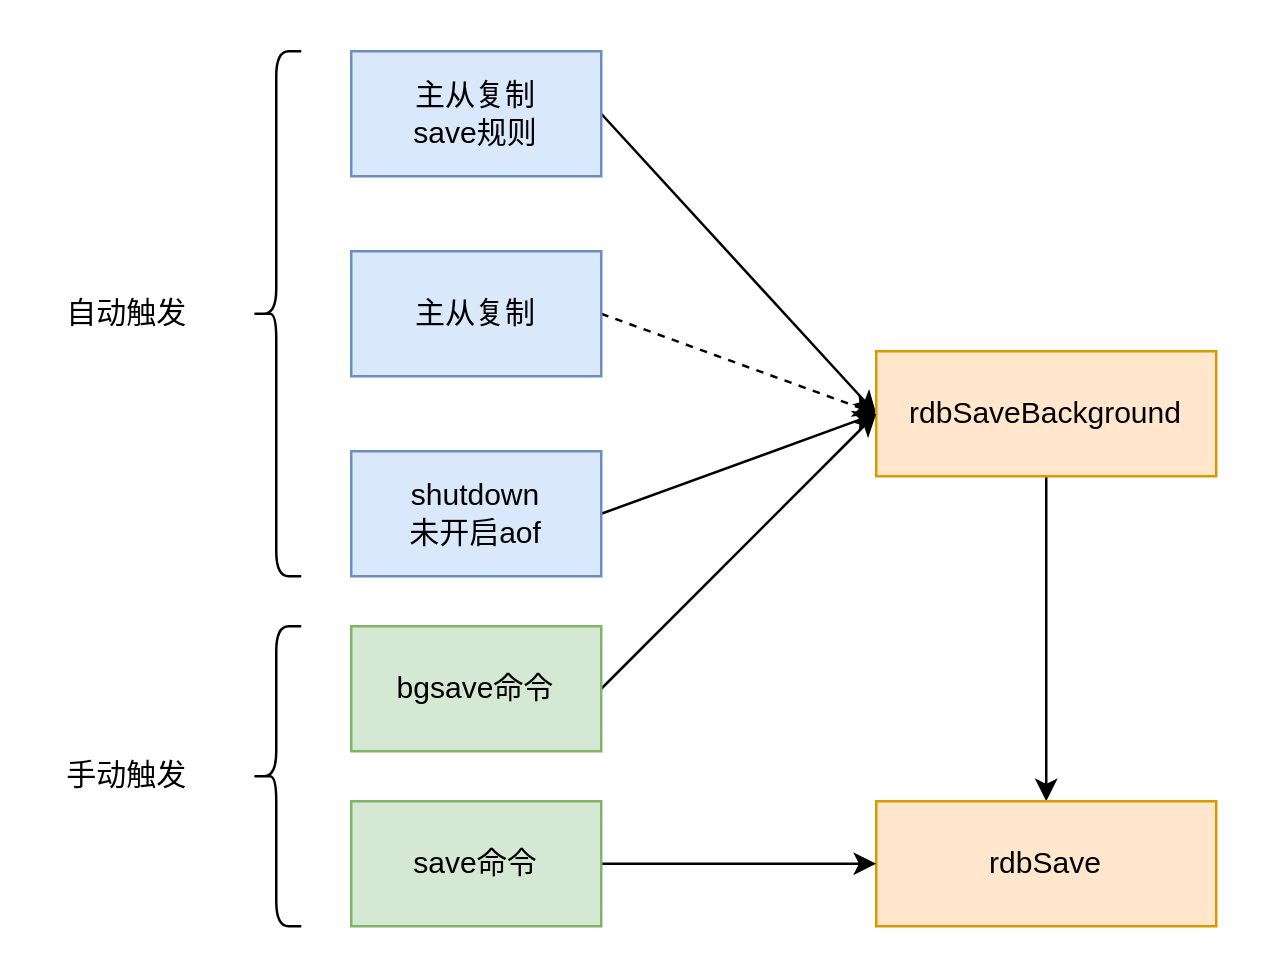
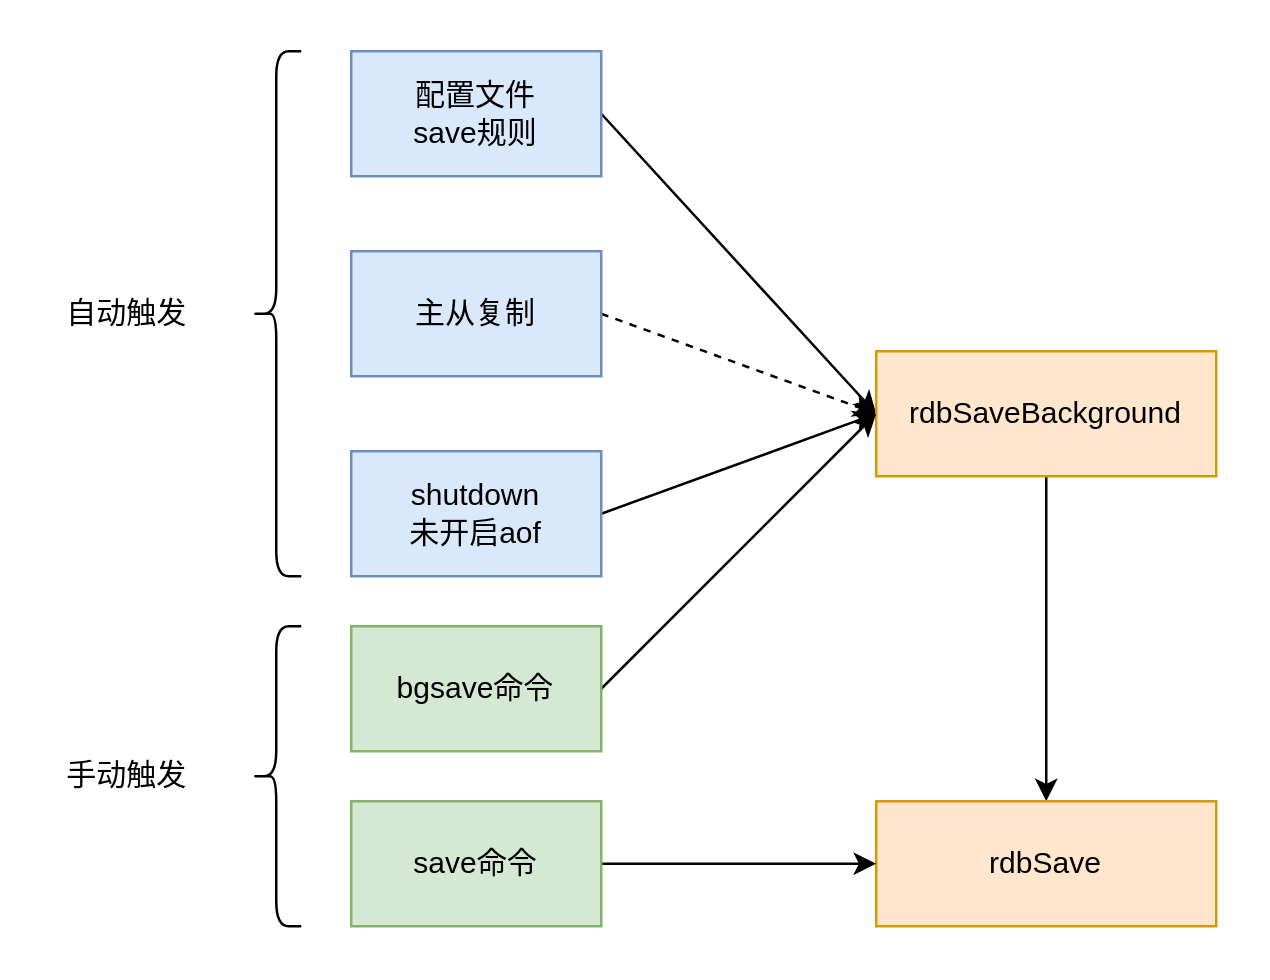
node "主从复制 save规则": label "主从复制 save规则" -> "配置文件 save规则"
